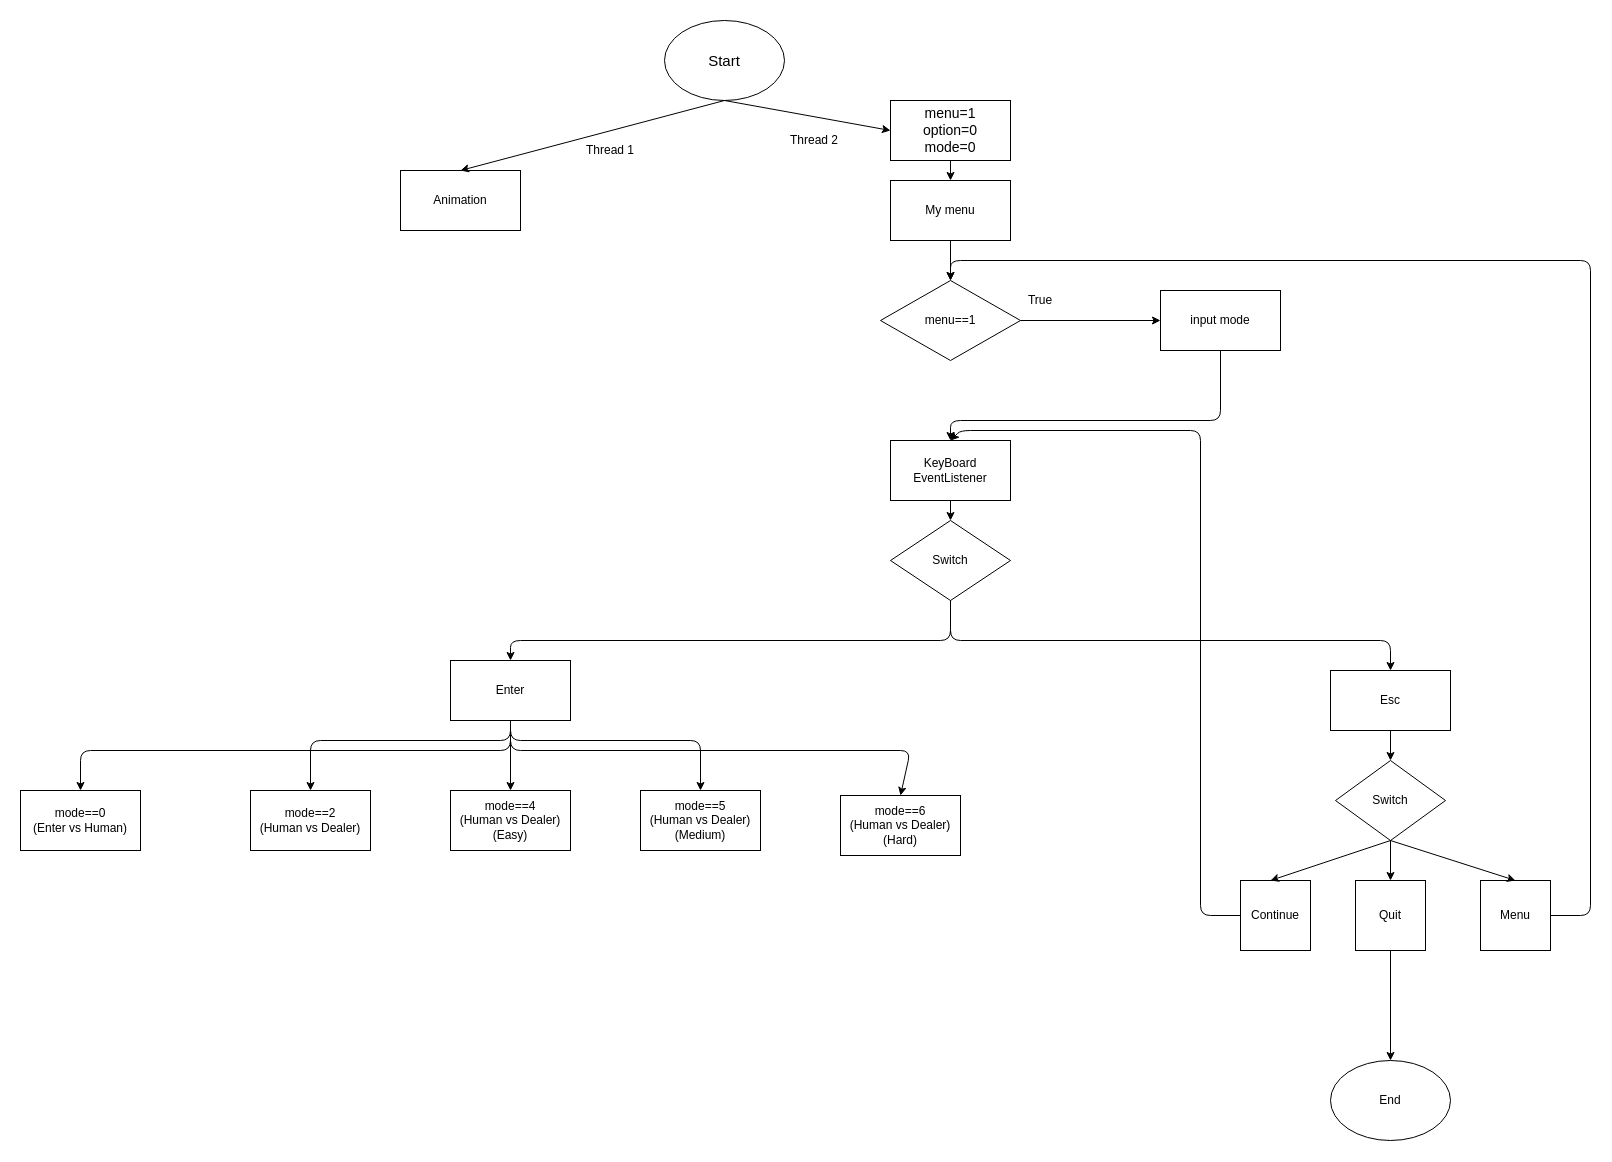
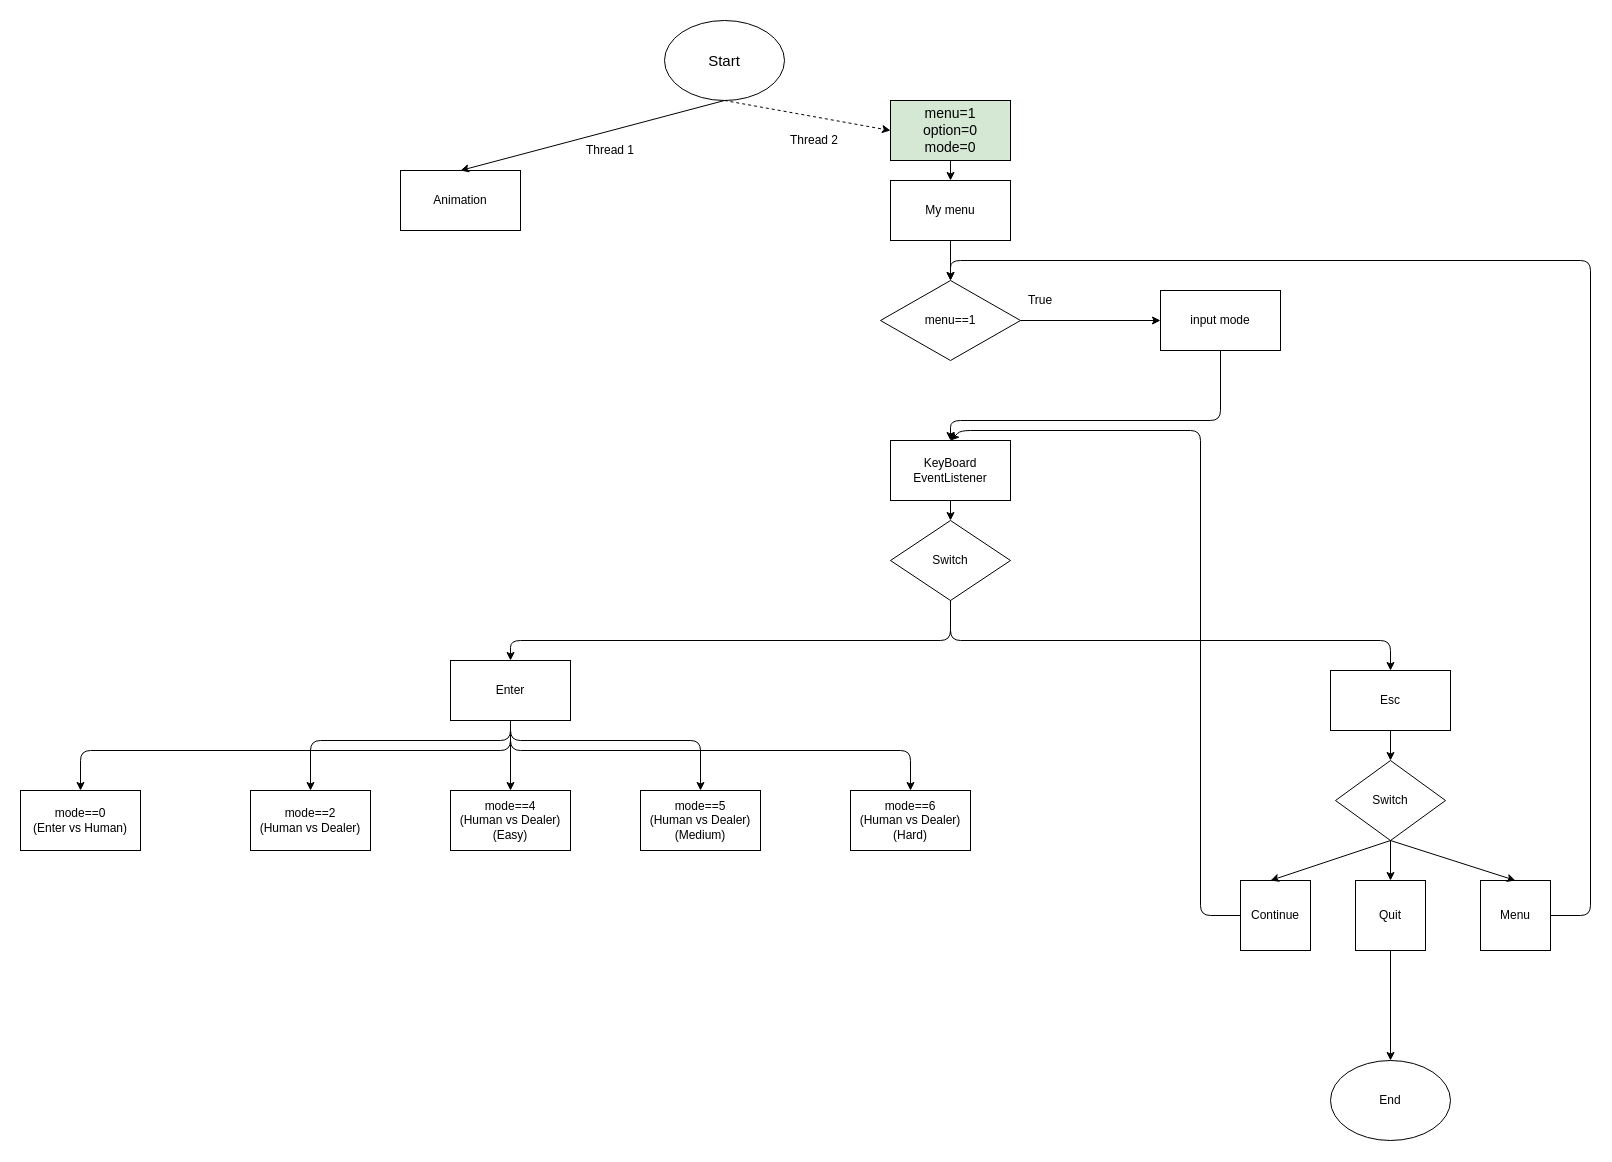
edge "Start" -> "menu=1 option=0 mode=0": style solid -> dashed
node "menu=1 option=0 mode=0": fillcolor #ffffff -> #d5e8d4
node "mode==6 (Human vs Dealer) (Hard)": moved (901, 826) -> (911, 821)
